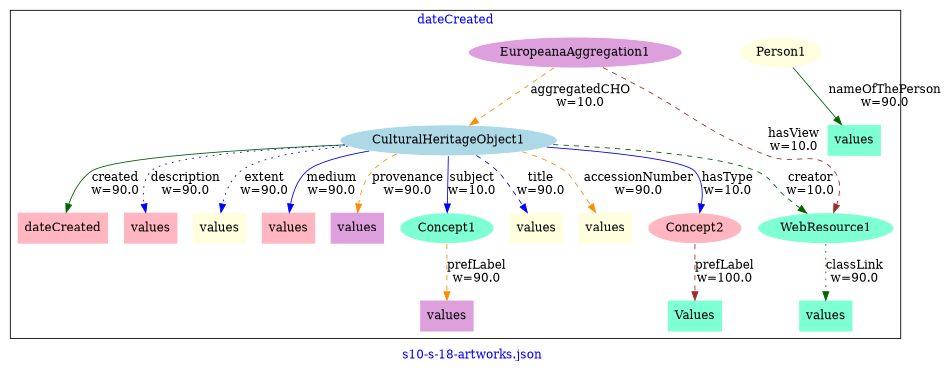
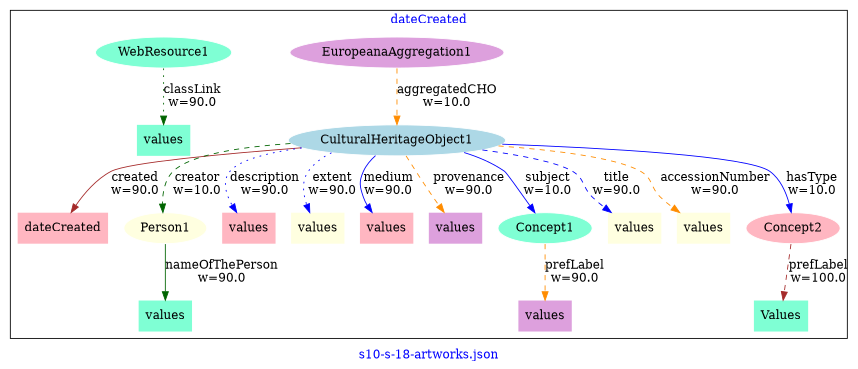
edge "EuropeanaAggregation1" -> "WebResource1": removed, label "hasView w=10.0"
edge "CulturalHeritageObject1" -> "WebResource1": now "CulturalHeritageObject1" -> "Person1"
edge "CulturalHeritageObject1" -> "dateCreated": color darkgreen -> brown
